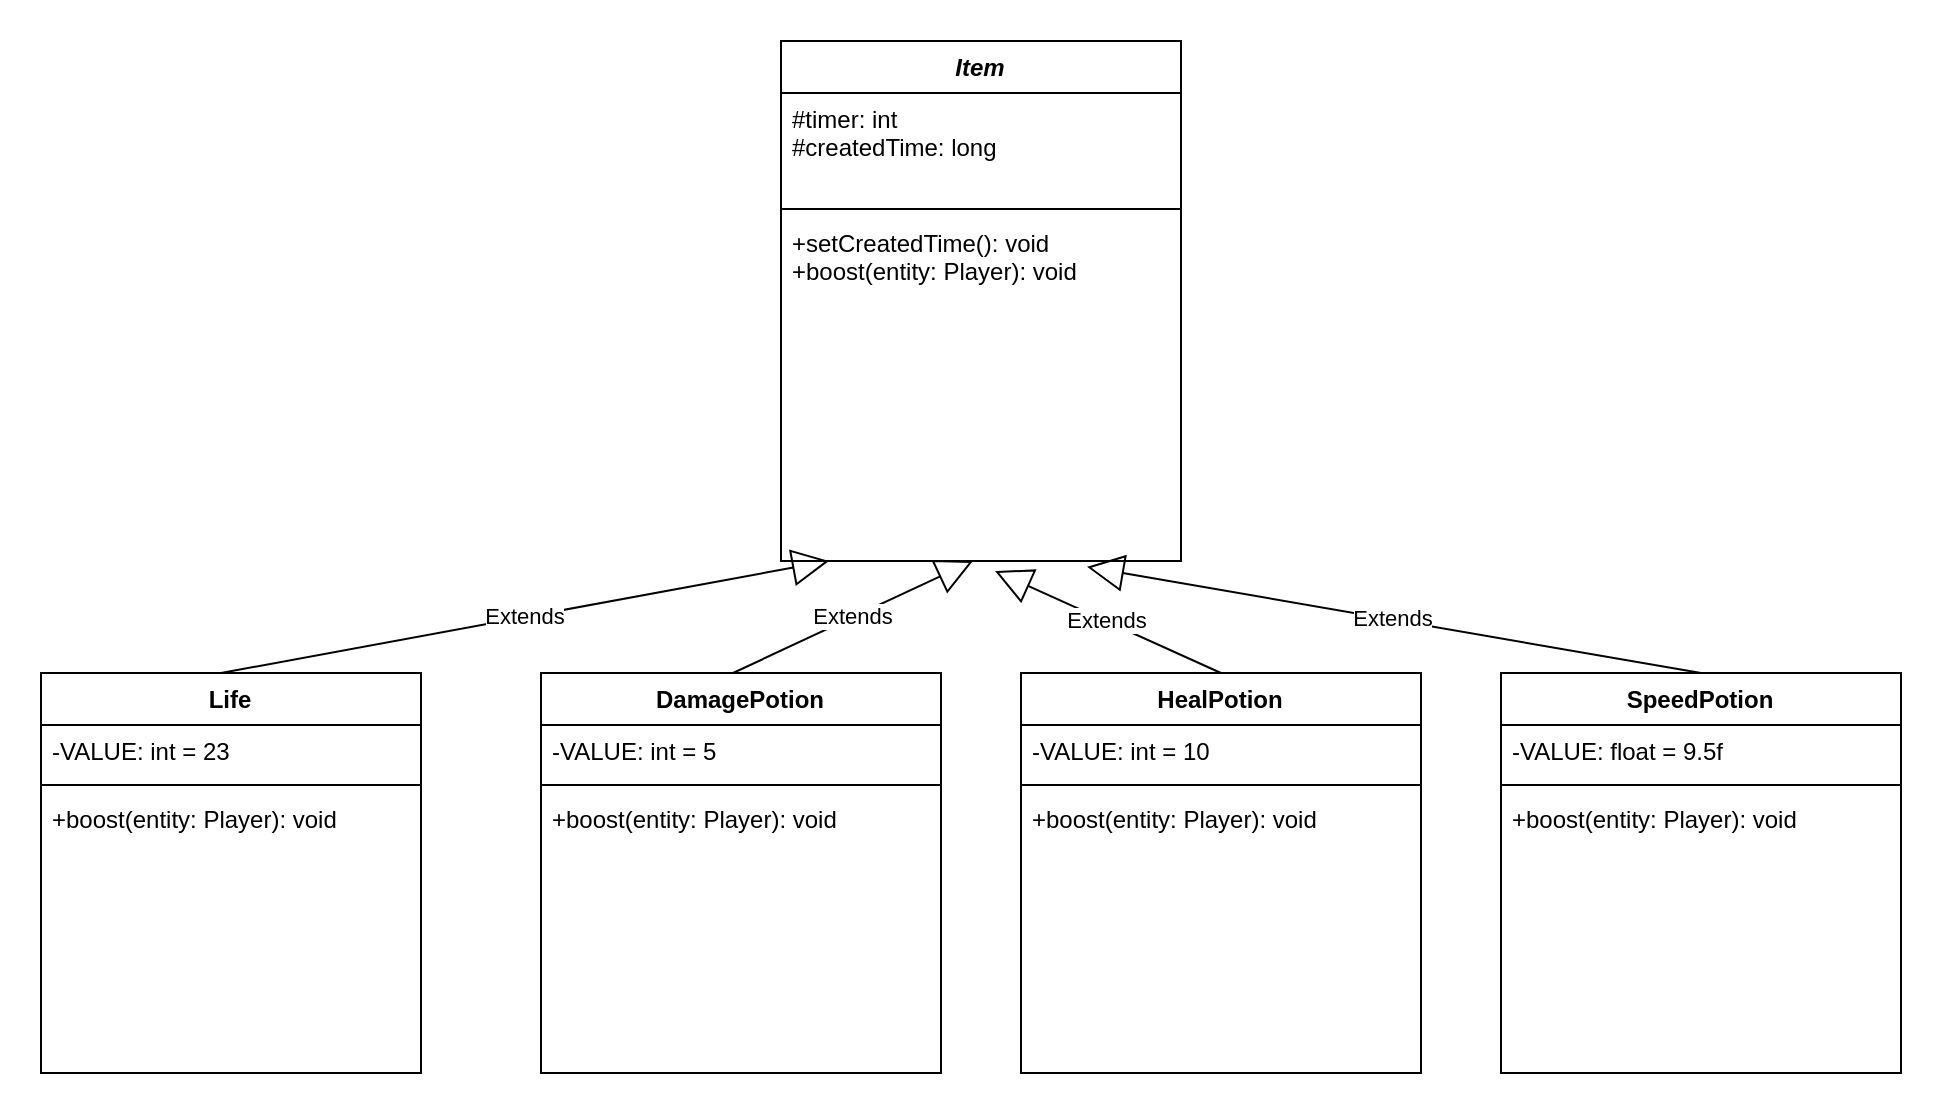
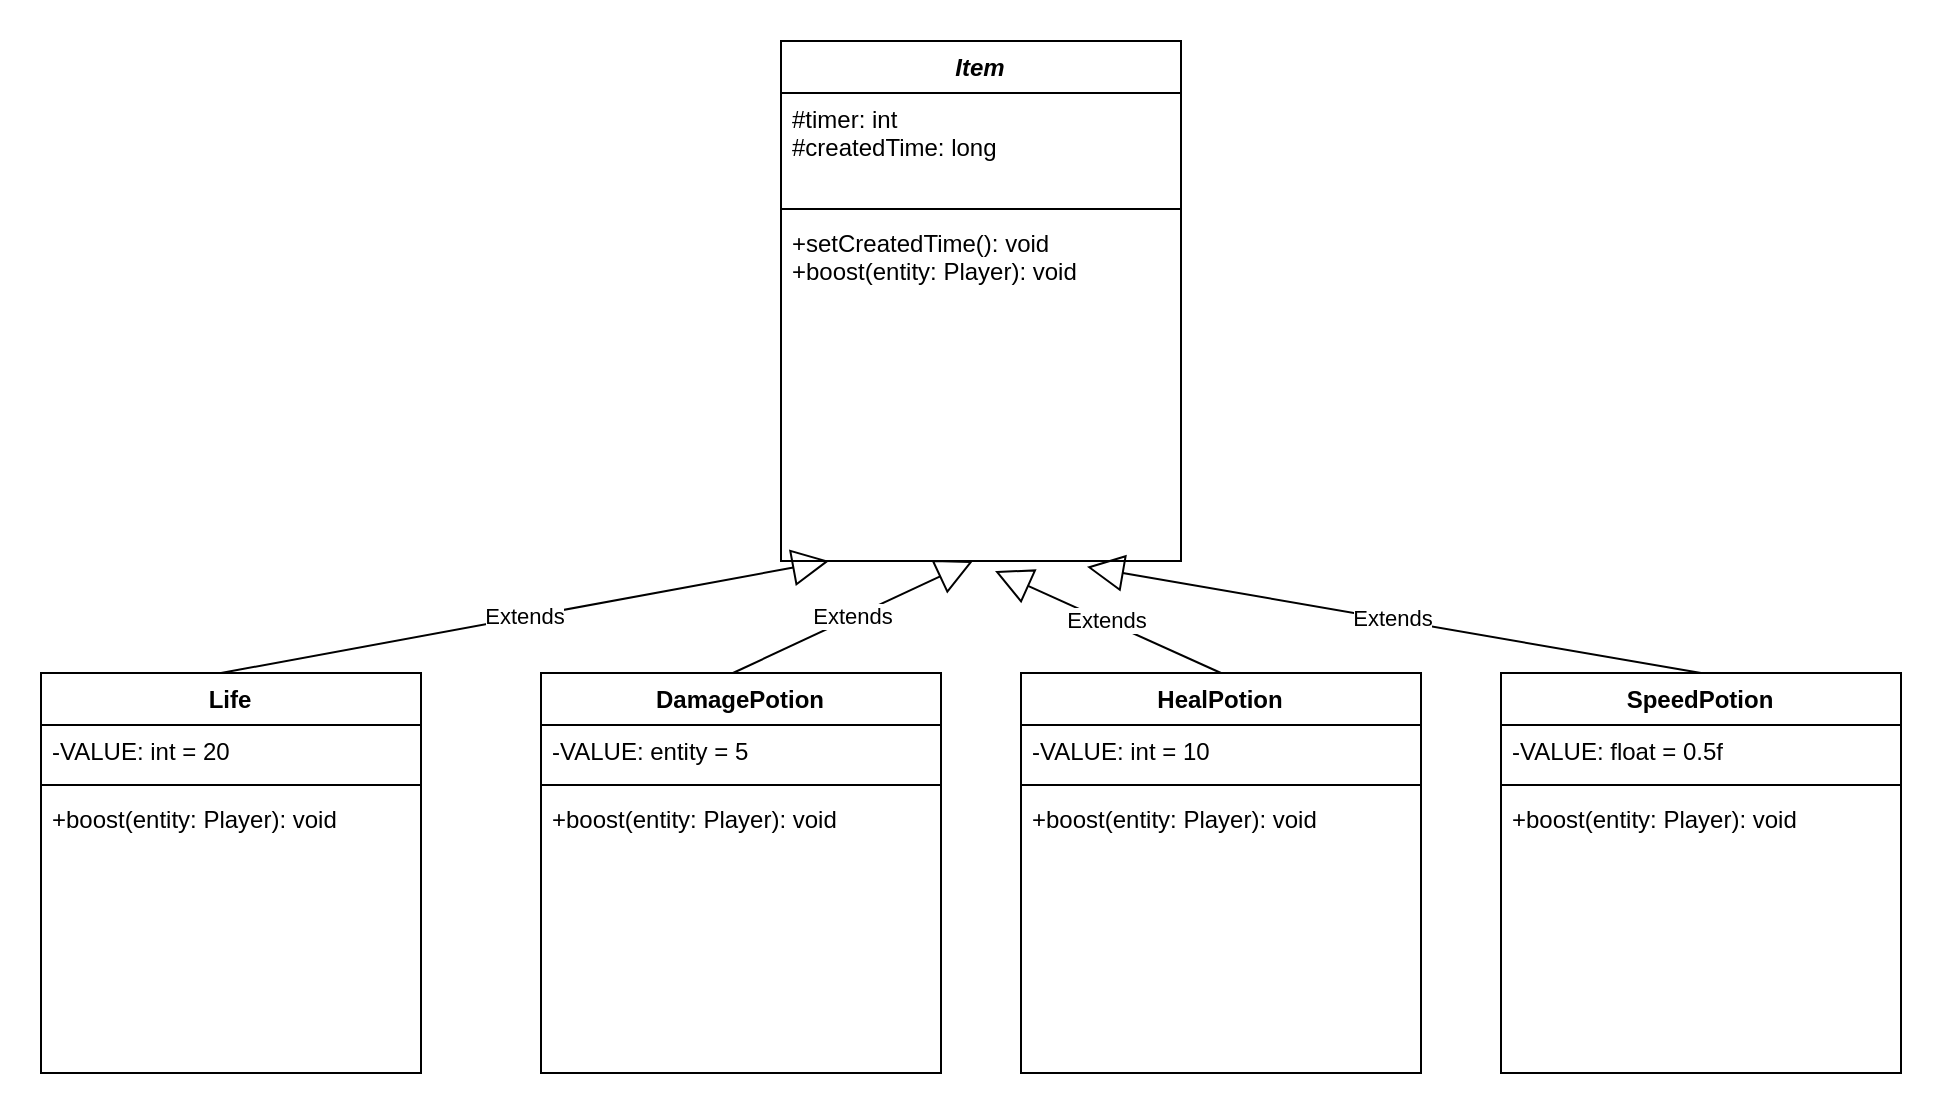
node "-VALUE: int = 23": label "-VALUE: int = 23" -> "-VALUE: int = 20"
node "-VALUE: int = 5": label "-VALUE: int = 5" -> "-VALUE: entity = 5"
node "-VALUE: float = 9.5f": label "-VALUE: float = 9.5f" -> "-VALUE: float = 0.5f"
